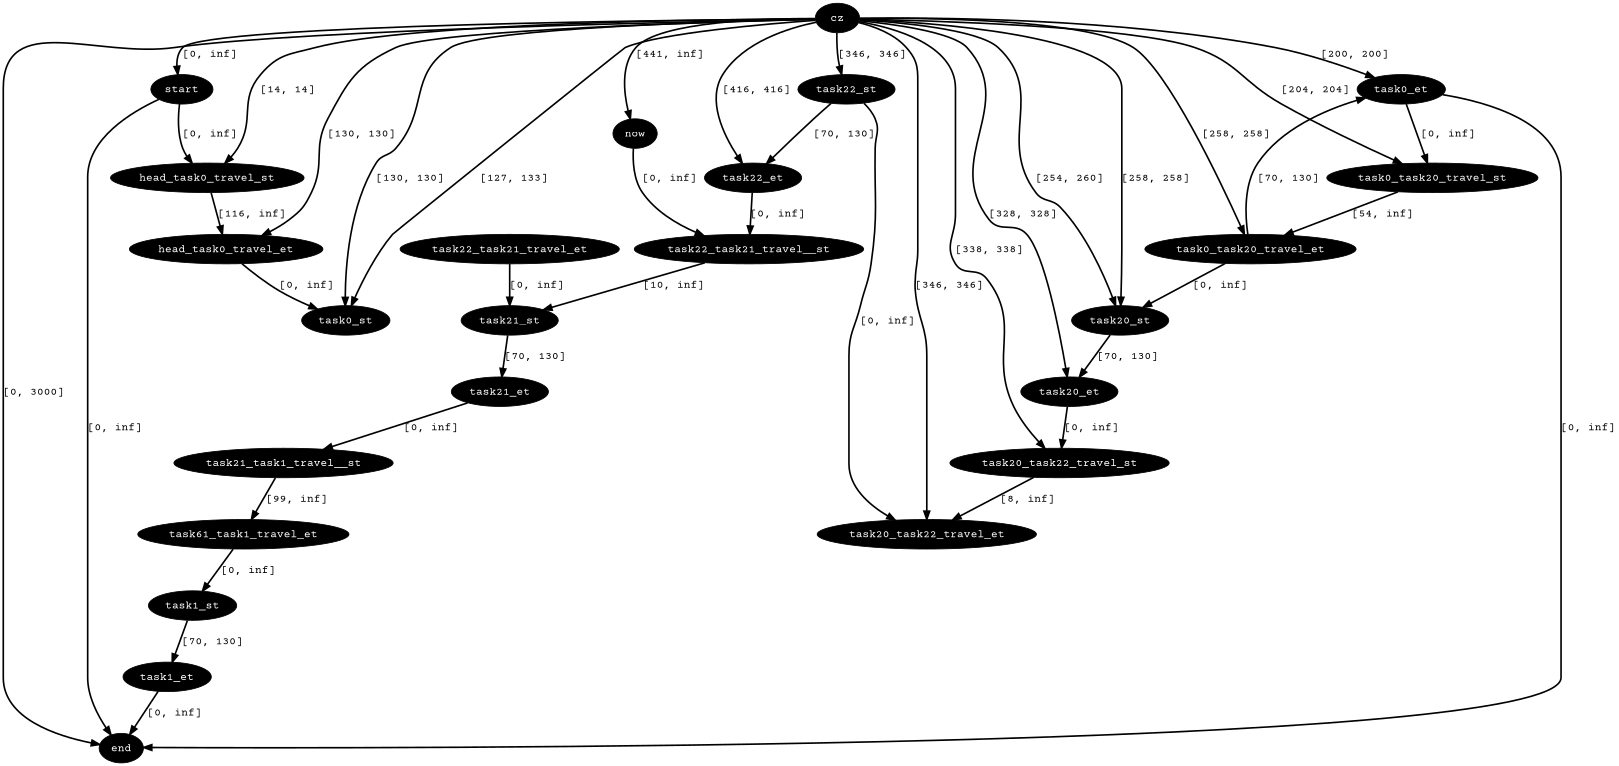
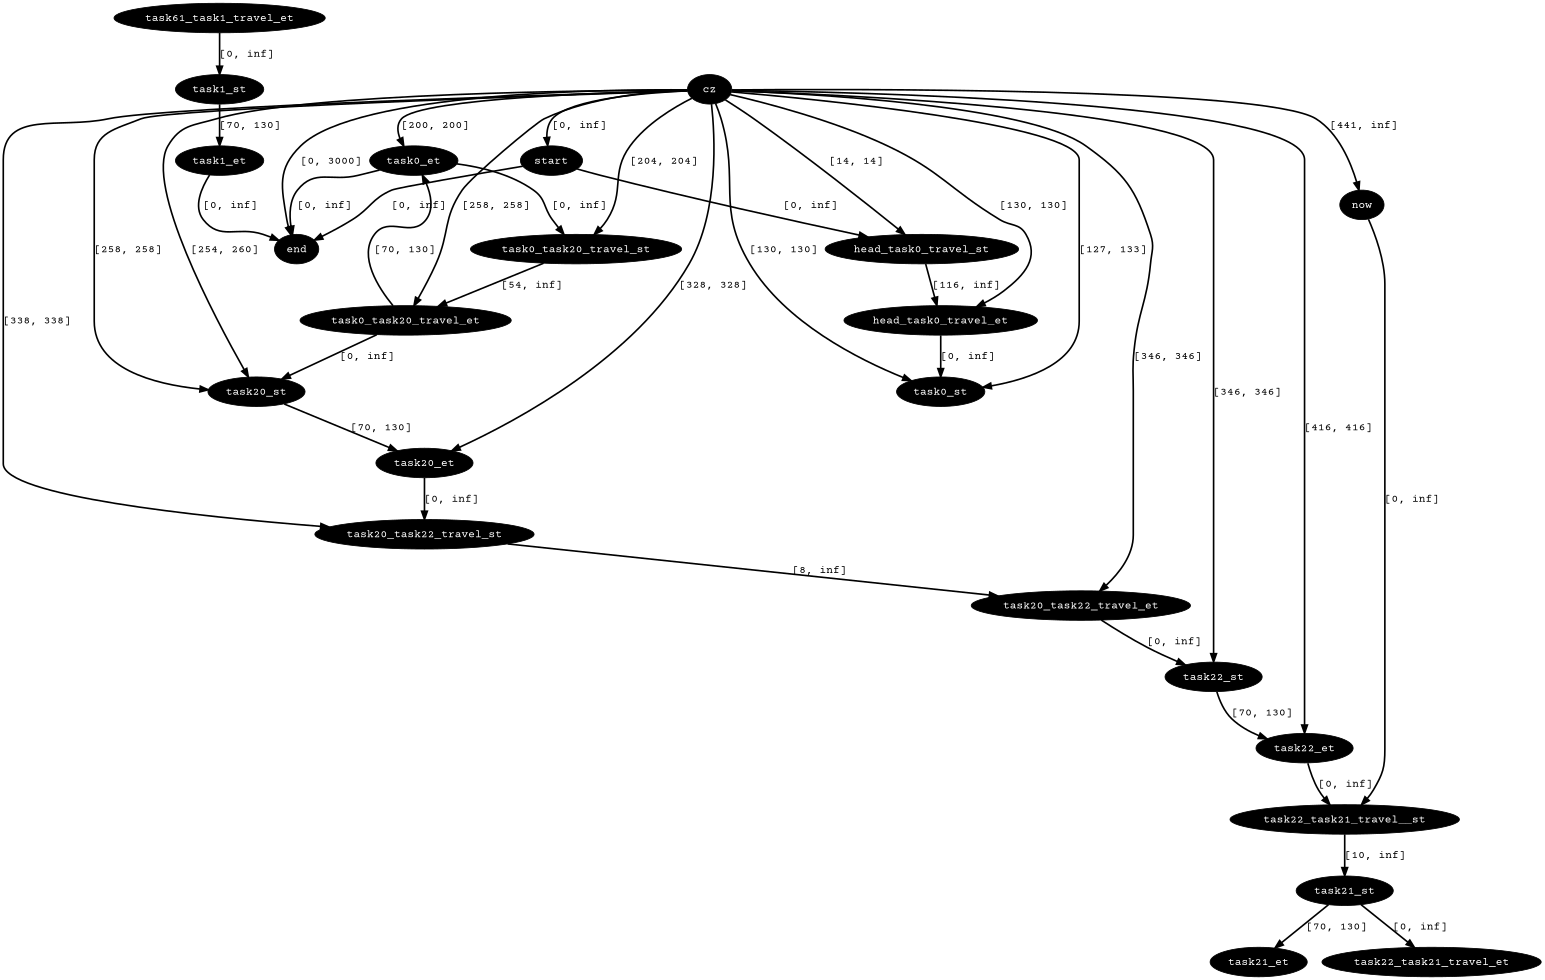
edge "task22_task21_travel_et" -> "task21_st": reversed
edge "task22_st" -> "task20_task22_travel_et": reversed
node "task21_task1_travel__st": removed
